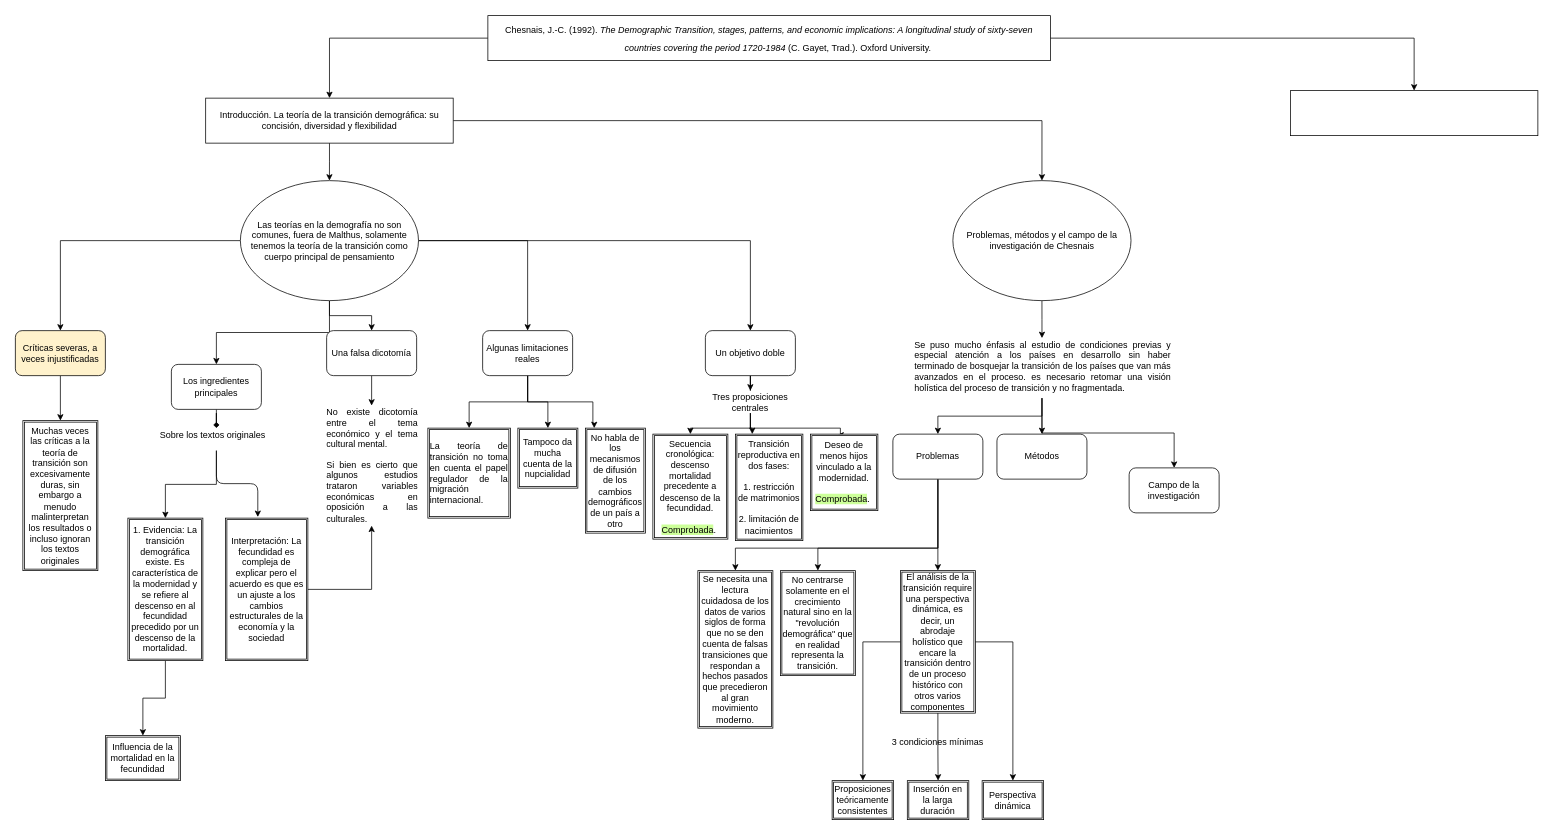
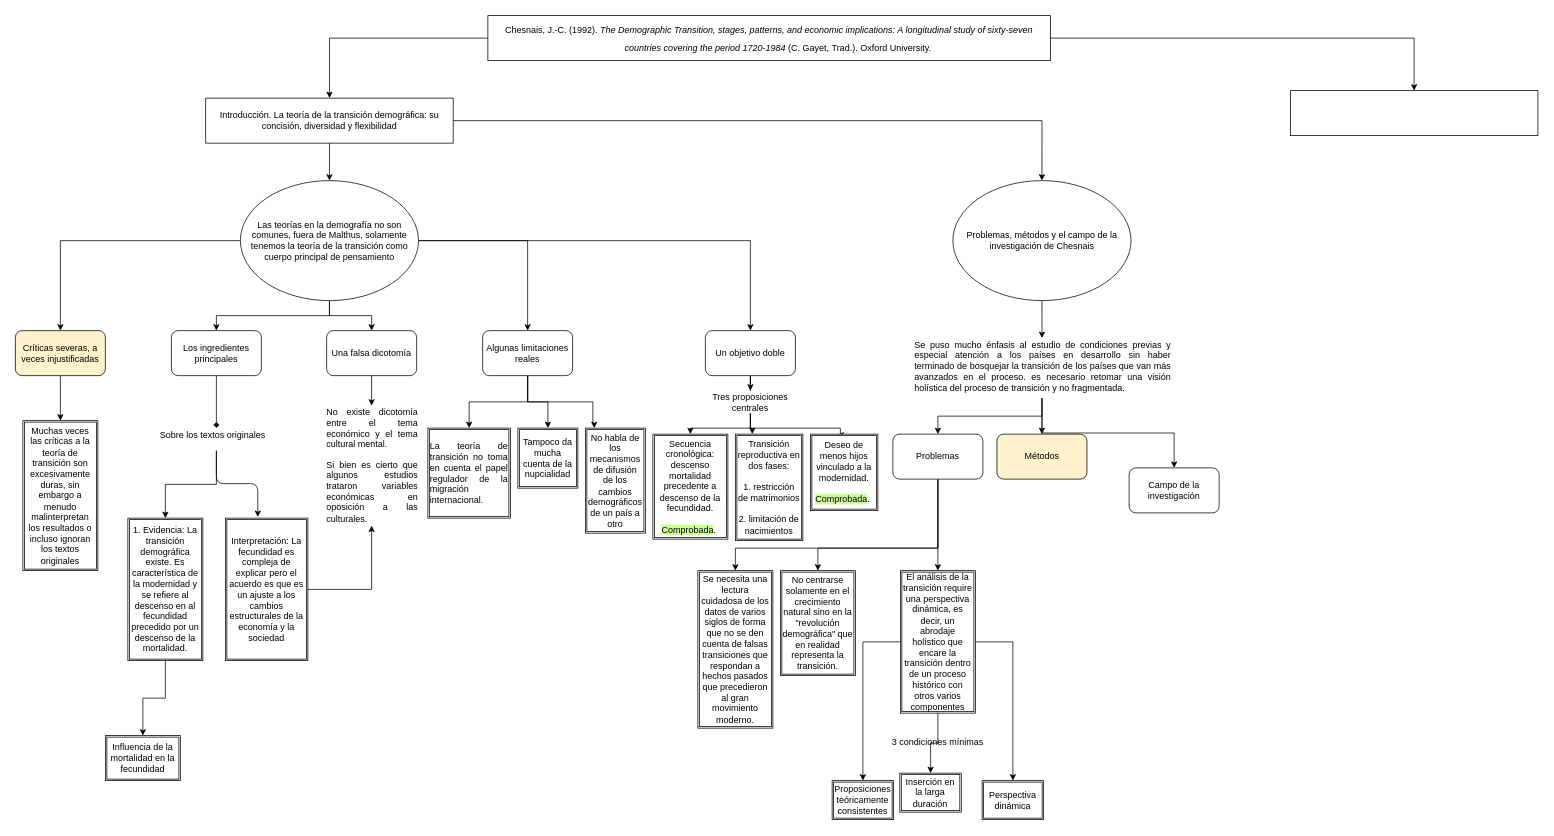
node "Los ingredientes principales": moved (216, 387) -> (216, 353)
node "Métodos": fillcolor #ffffff -> #fff2cc
node "Inserción en la larga duración": moved (938, 800) -> (931, 792)
